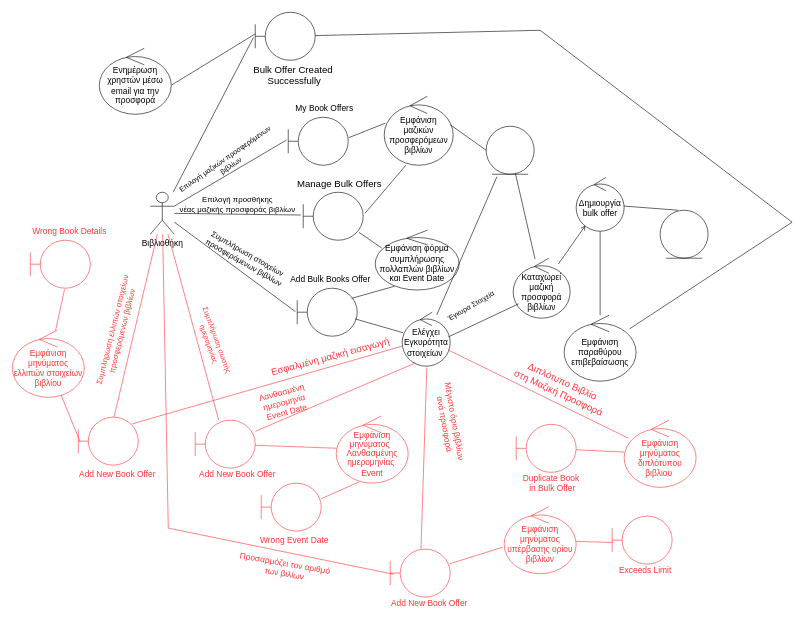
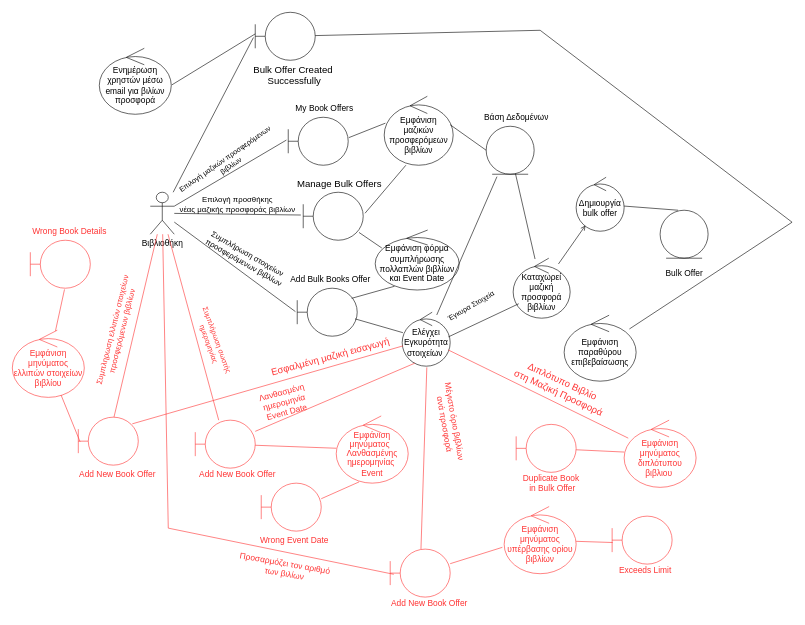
node "Ενημέρωση χρηστών μέσω email για την προσφορά": label "Ενημέρωση χρηστών μέσω email για την προσφορά" -> "Ενημέρωση χρηστών μέσω email για βιλίων προσφορά"
node "Βάση Δεδομένων": added
edge "Δημιουργία bulk offer" -- "Εμφάνιση παραθύρου επιβεβαίσωσης": removed
node "Bulk Offer": added
